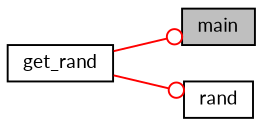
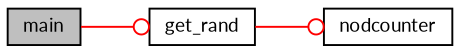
edge "get_rand" -> "main": reversed
node "rand": label "rand" -> "nodcounter"
